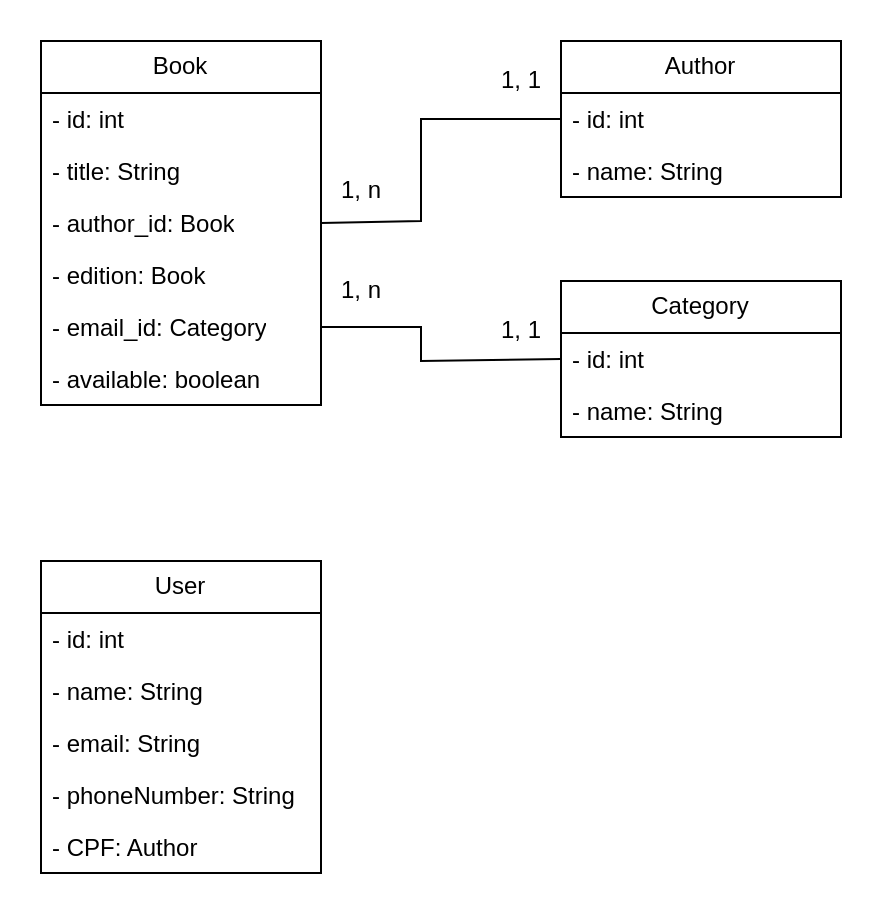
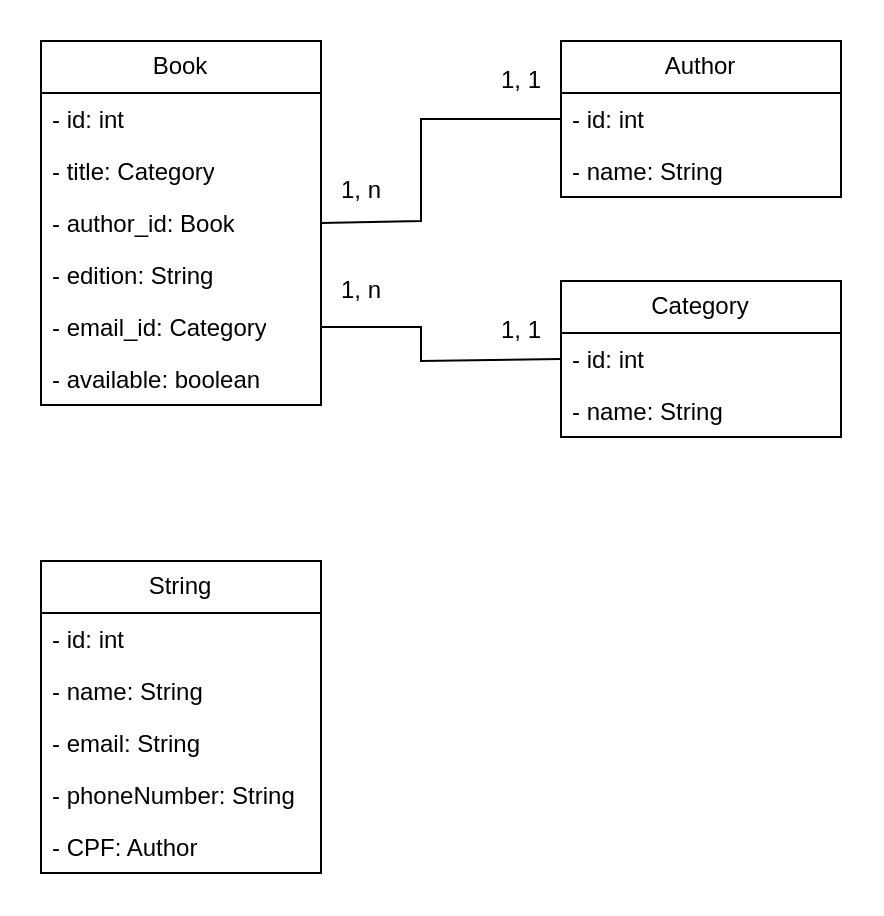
node "- title: String": label "- title: String" -> "- title: Category"
node "- edition: Book": label "- edition: Book" -> "- edition: String"
node "User": label "User" -> "String"
